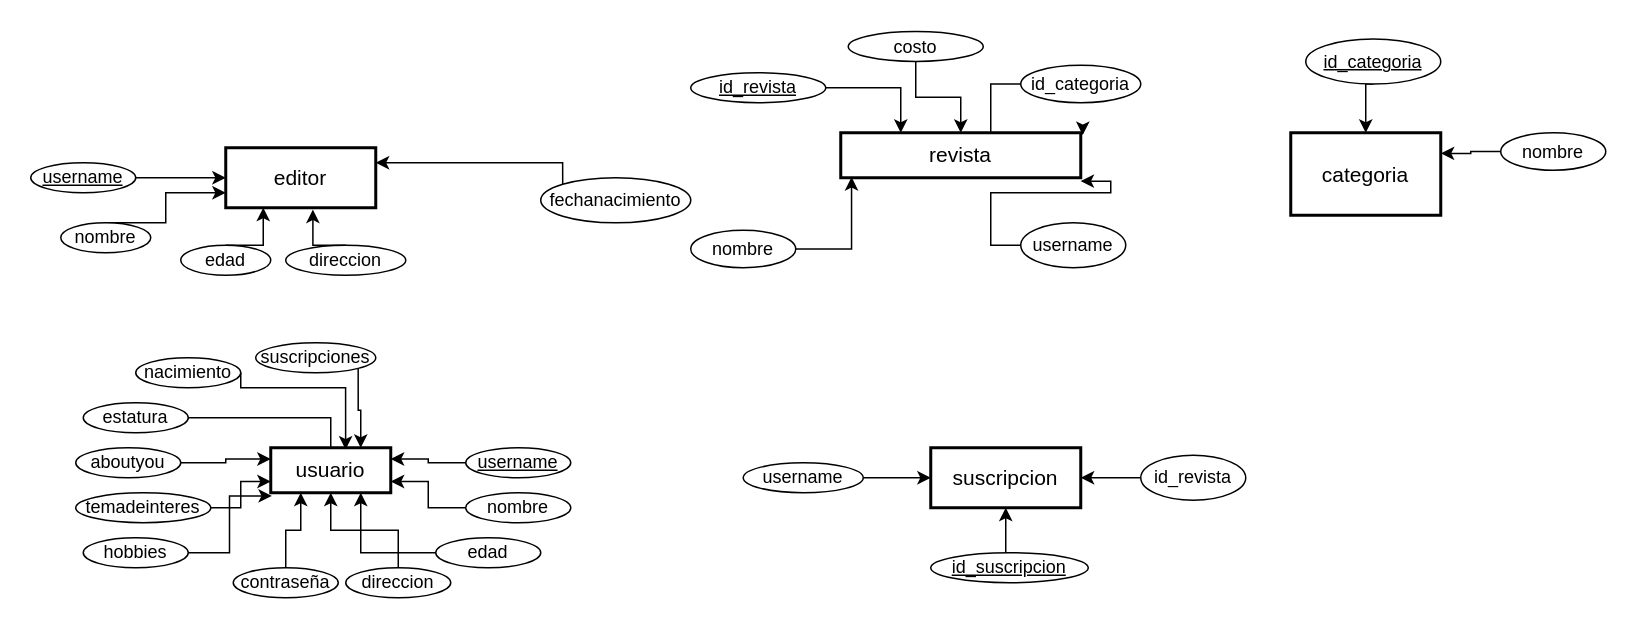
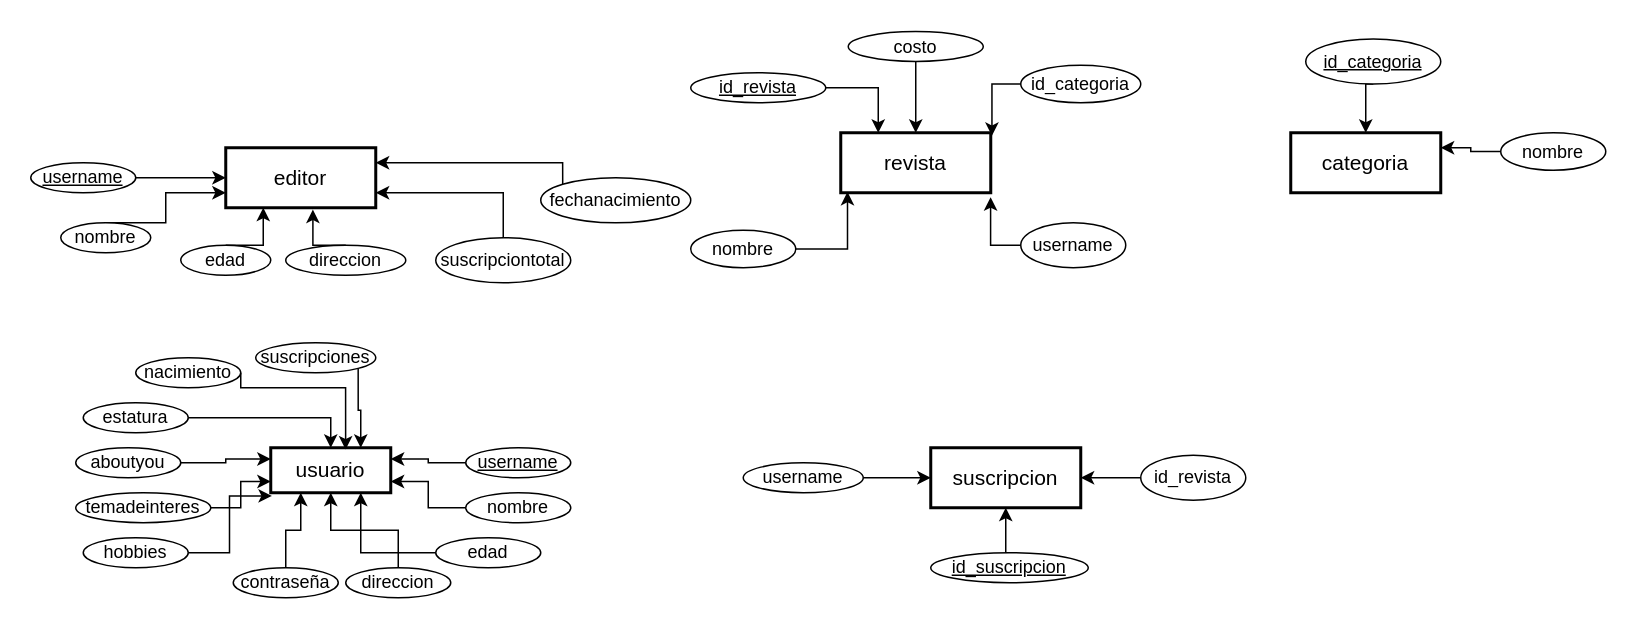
node "revista": size 240x45 -> 150x60
node "categoria": size 150x83 -> 150x60
edge "suscripciontotal" -> "editor": added
node "suscripciontotal": added
edge "estatura" -- "usuario": arrowhead none -> classic
